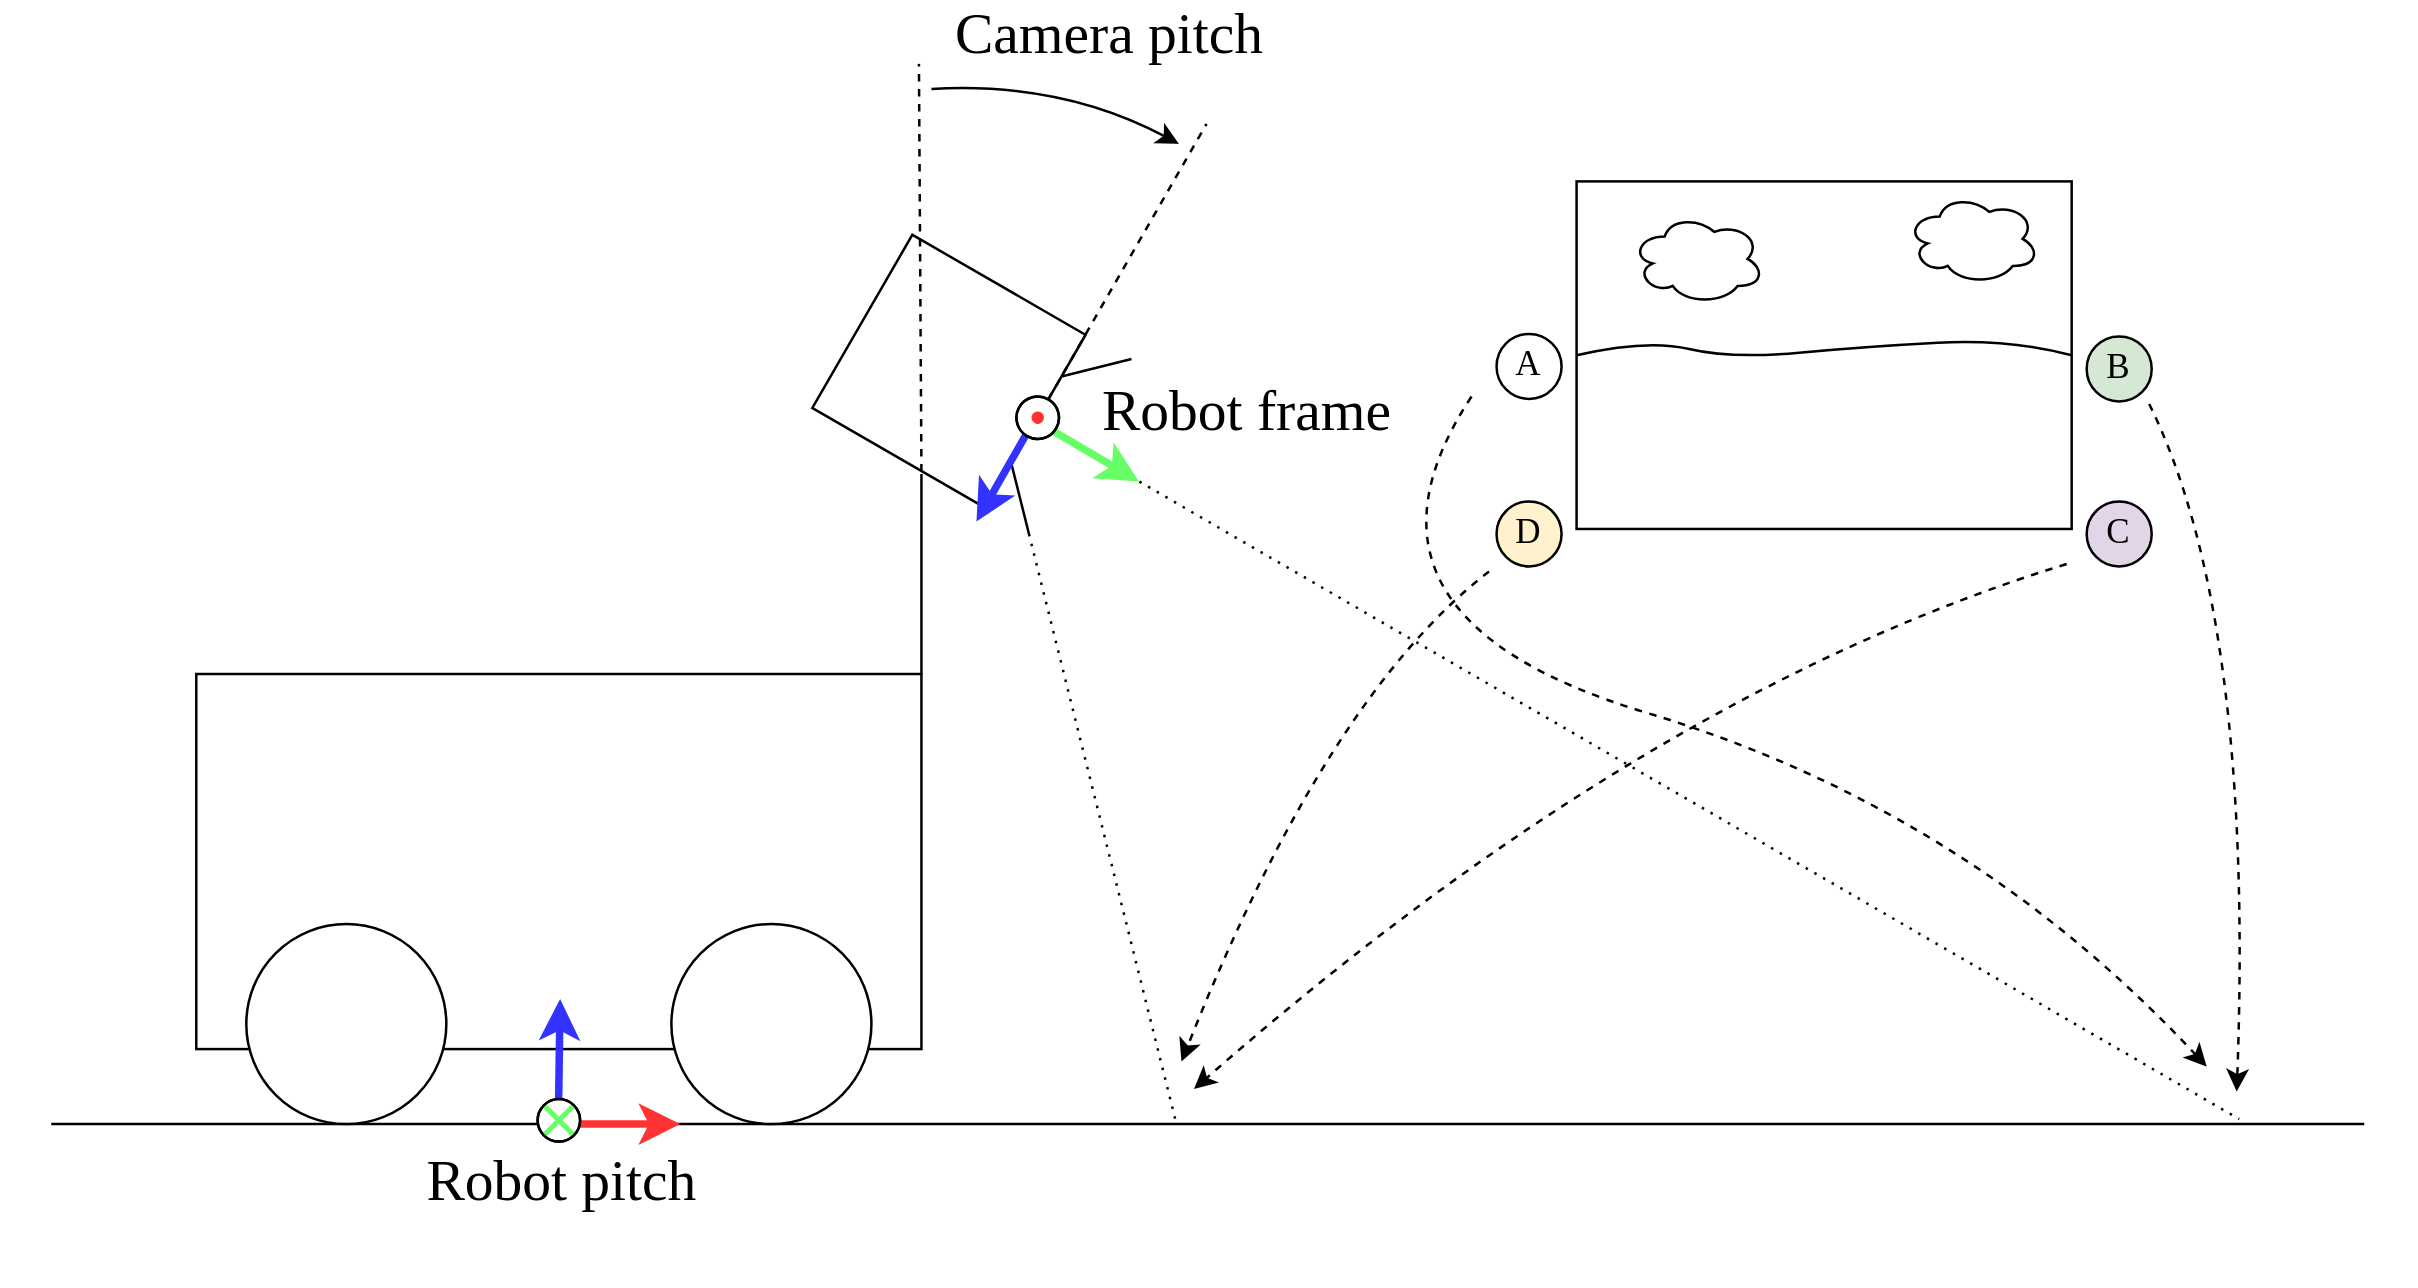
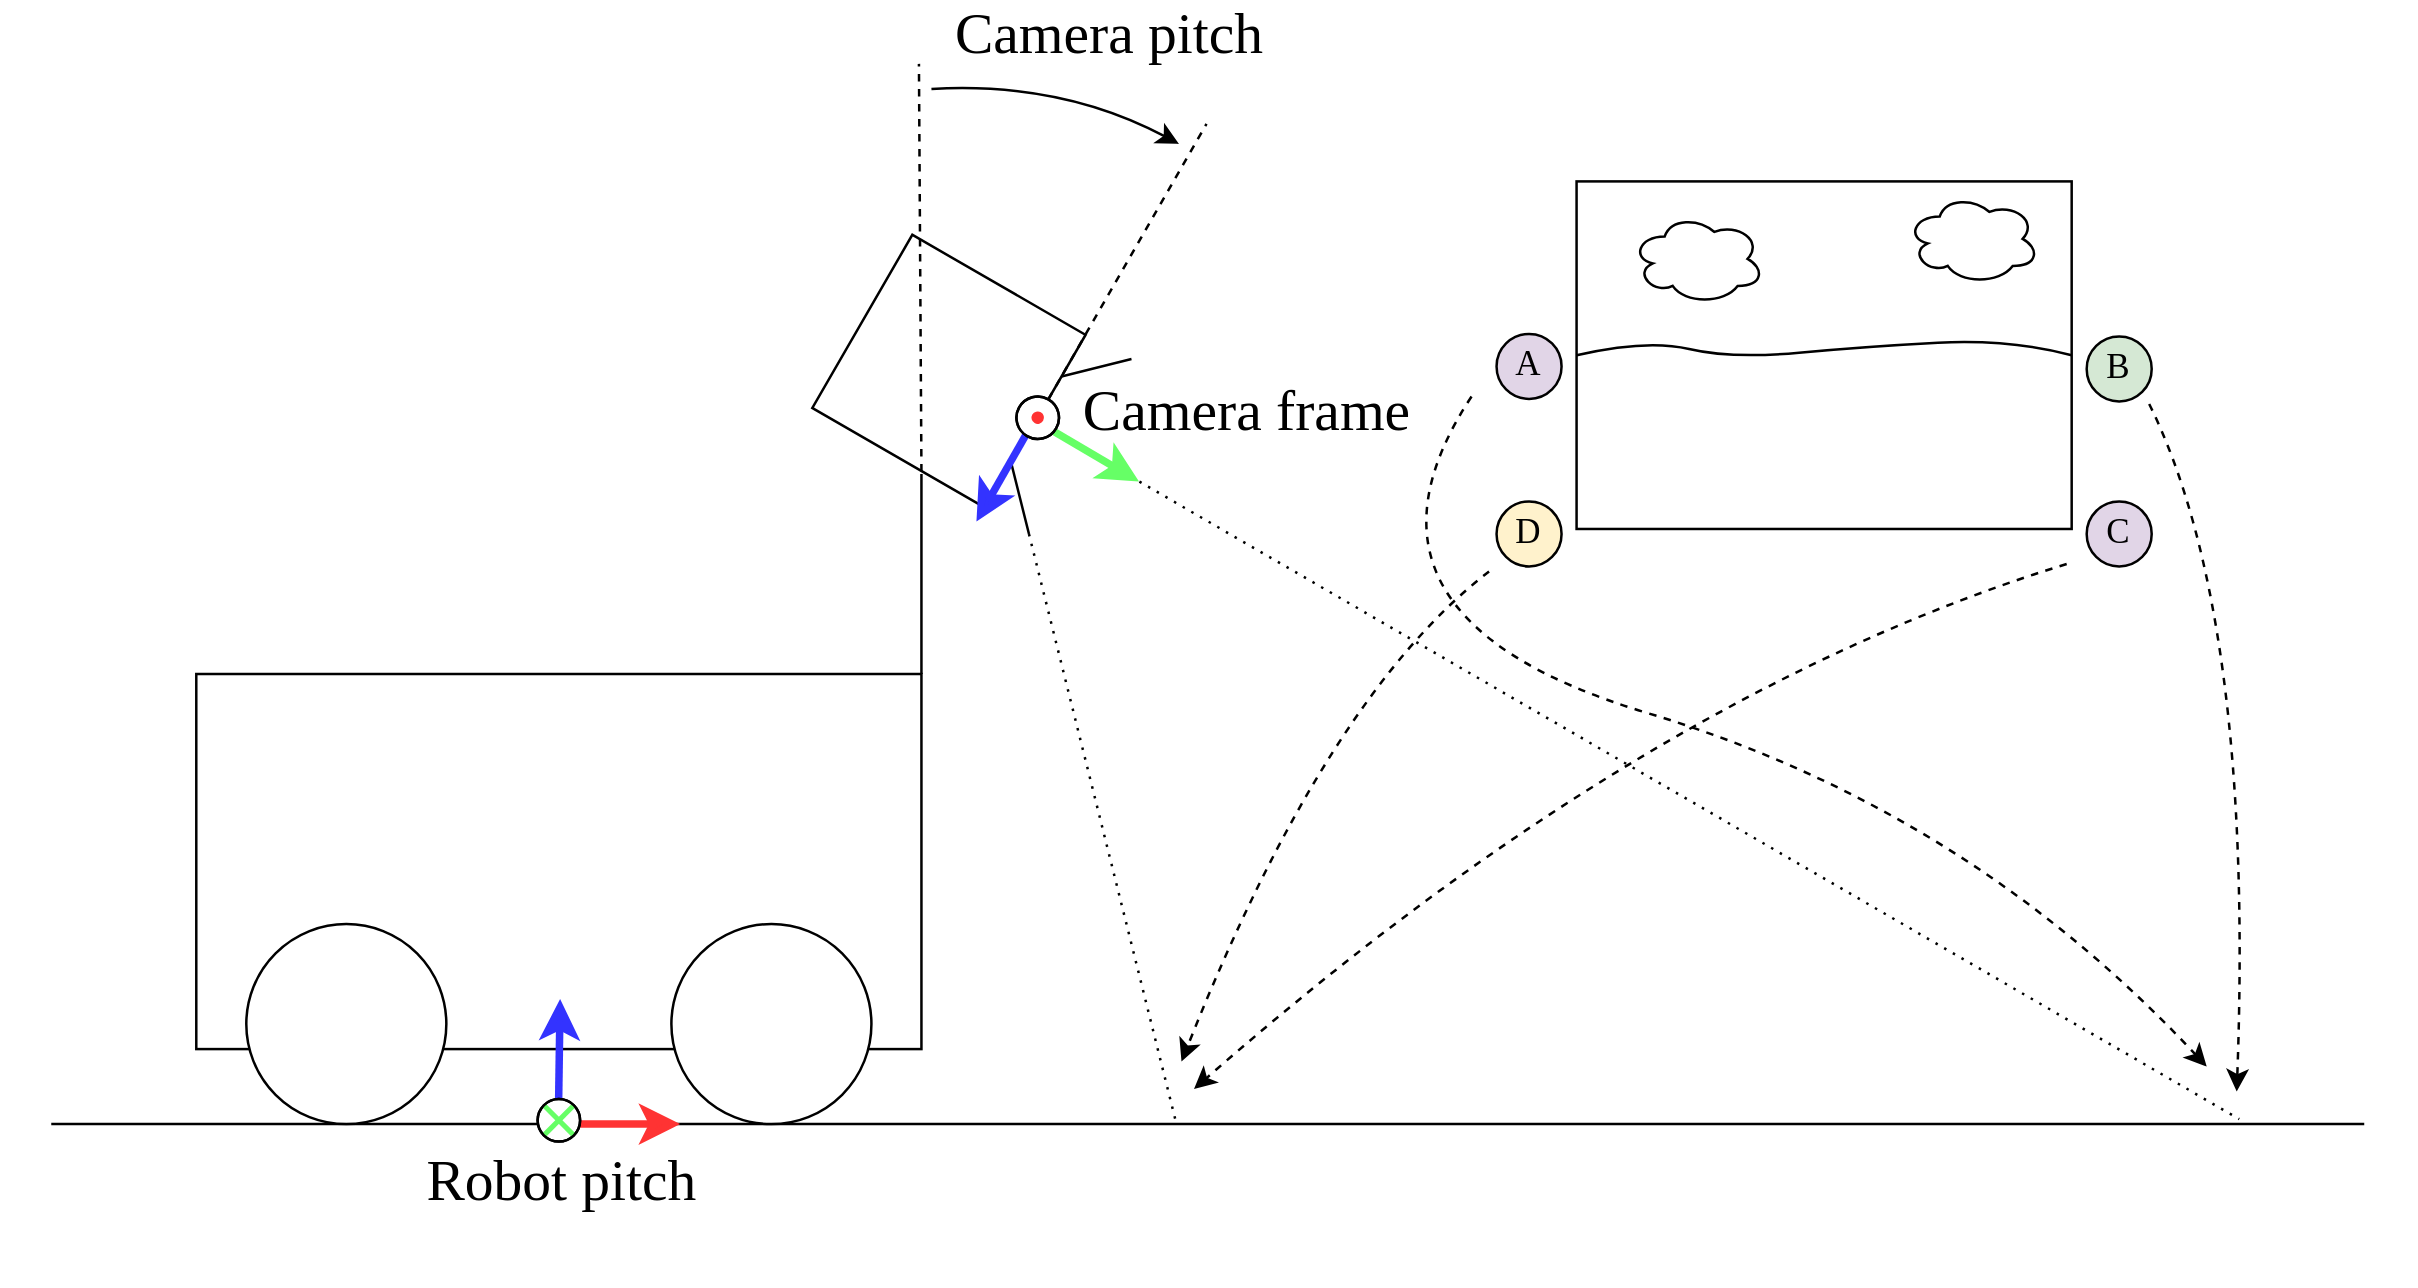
node "A": fillcolor #ffffff -> #e1d5e7
node "Robot frame": label "Robot frame" -> "Camera frame"
